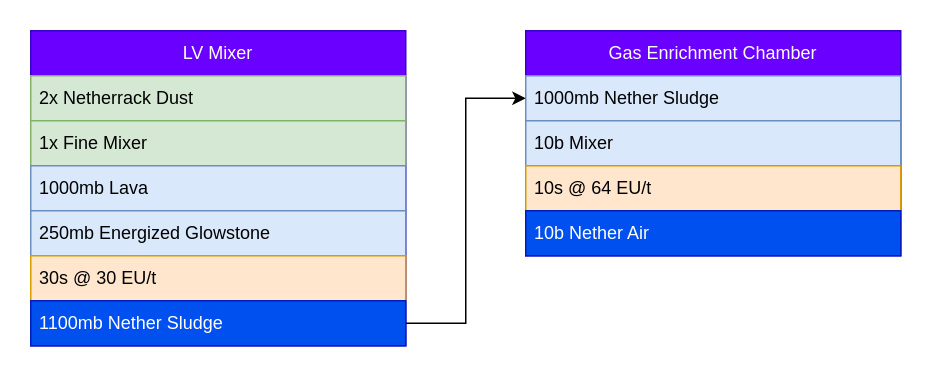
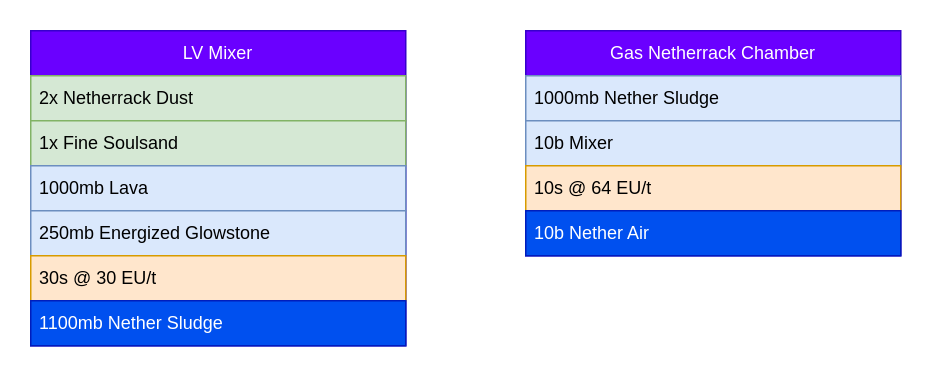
node "Gas Enrichment Chamber": label "Gas Enrichment Chamber" -> "Gas Netherrack Chamber"
node "1x Fine Mixer": label "1x Fine Mixer" -> "1x Fine Soulsand"
edge "1100mb Nether Sludge" -> "1000mb Nether Sludge": removed
